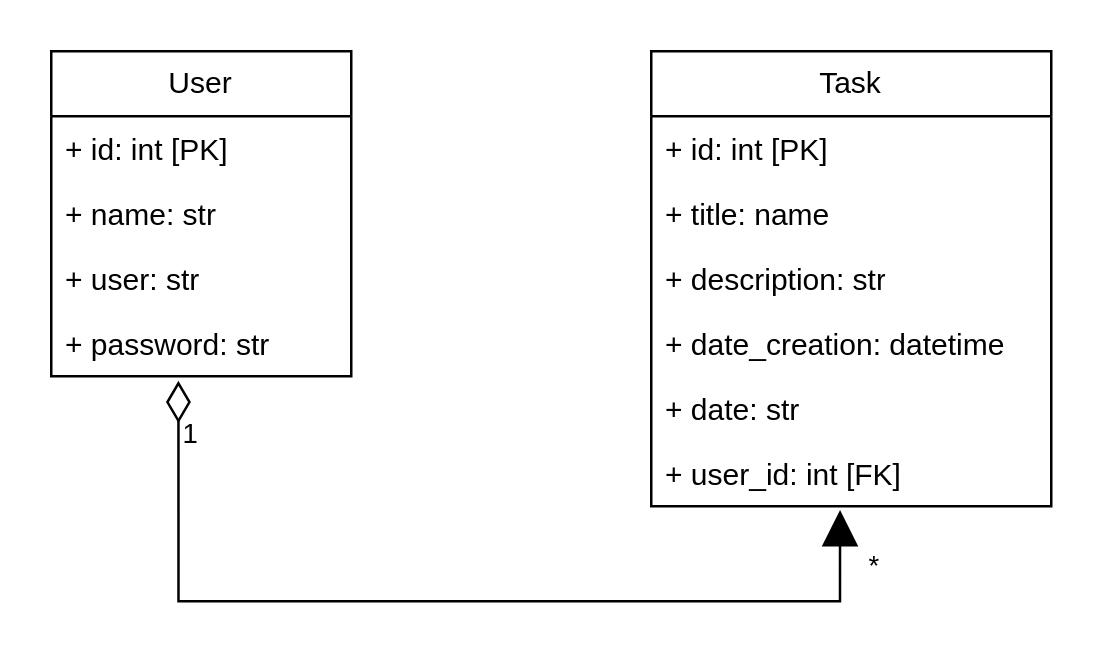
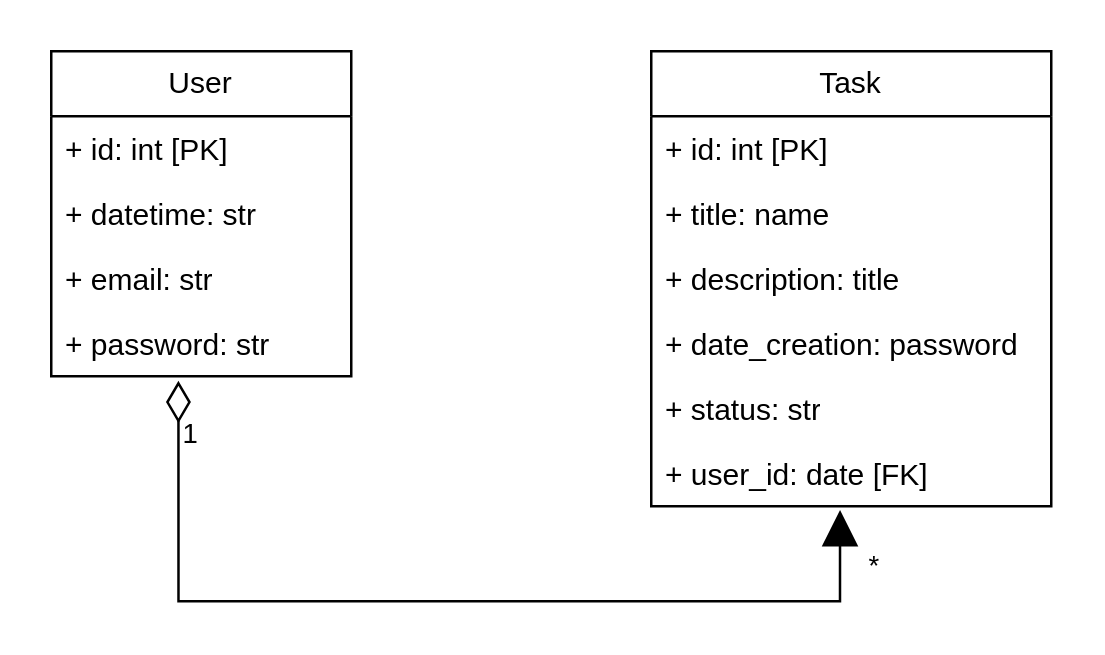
node "+ name: str": label "+ name: str" -> "+ datetime: str"
node "+ user: str": label "+ user: str" -> "+ email: str"
node "+ description: str": label "+ description: str" -> "+ description: title"
node "+ date_creation: datetime": label "+ date_creation: datetime" -> "+ date_creation: password"
node "+ date: str": label "+ date: str" -> "+ status: str"
node "+ user_id: int [FK]": label "+ user_id: int [FK]" -> "+ user_id: date [FK]"
